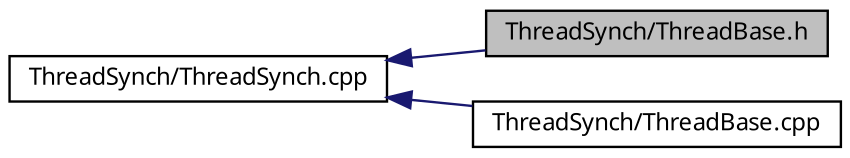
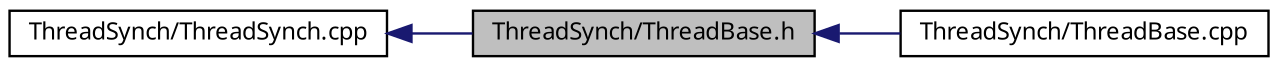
edge "ThreadSynch/ThreadBase.cpp" -> "ThreadSynch/ThreadSynch.cpp": now "ThreadSynch/ThreadBase.cpp" -> "ThreadSynch/ThreadBase.h"
